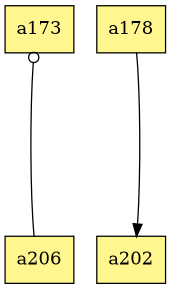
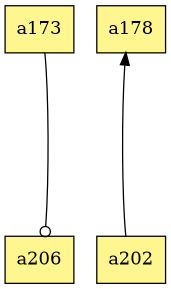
edge "a178" -> "a202": reversed
edge "a206" -> "a173": reversed
